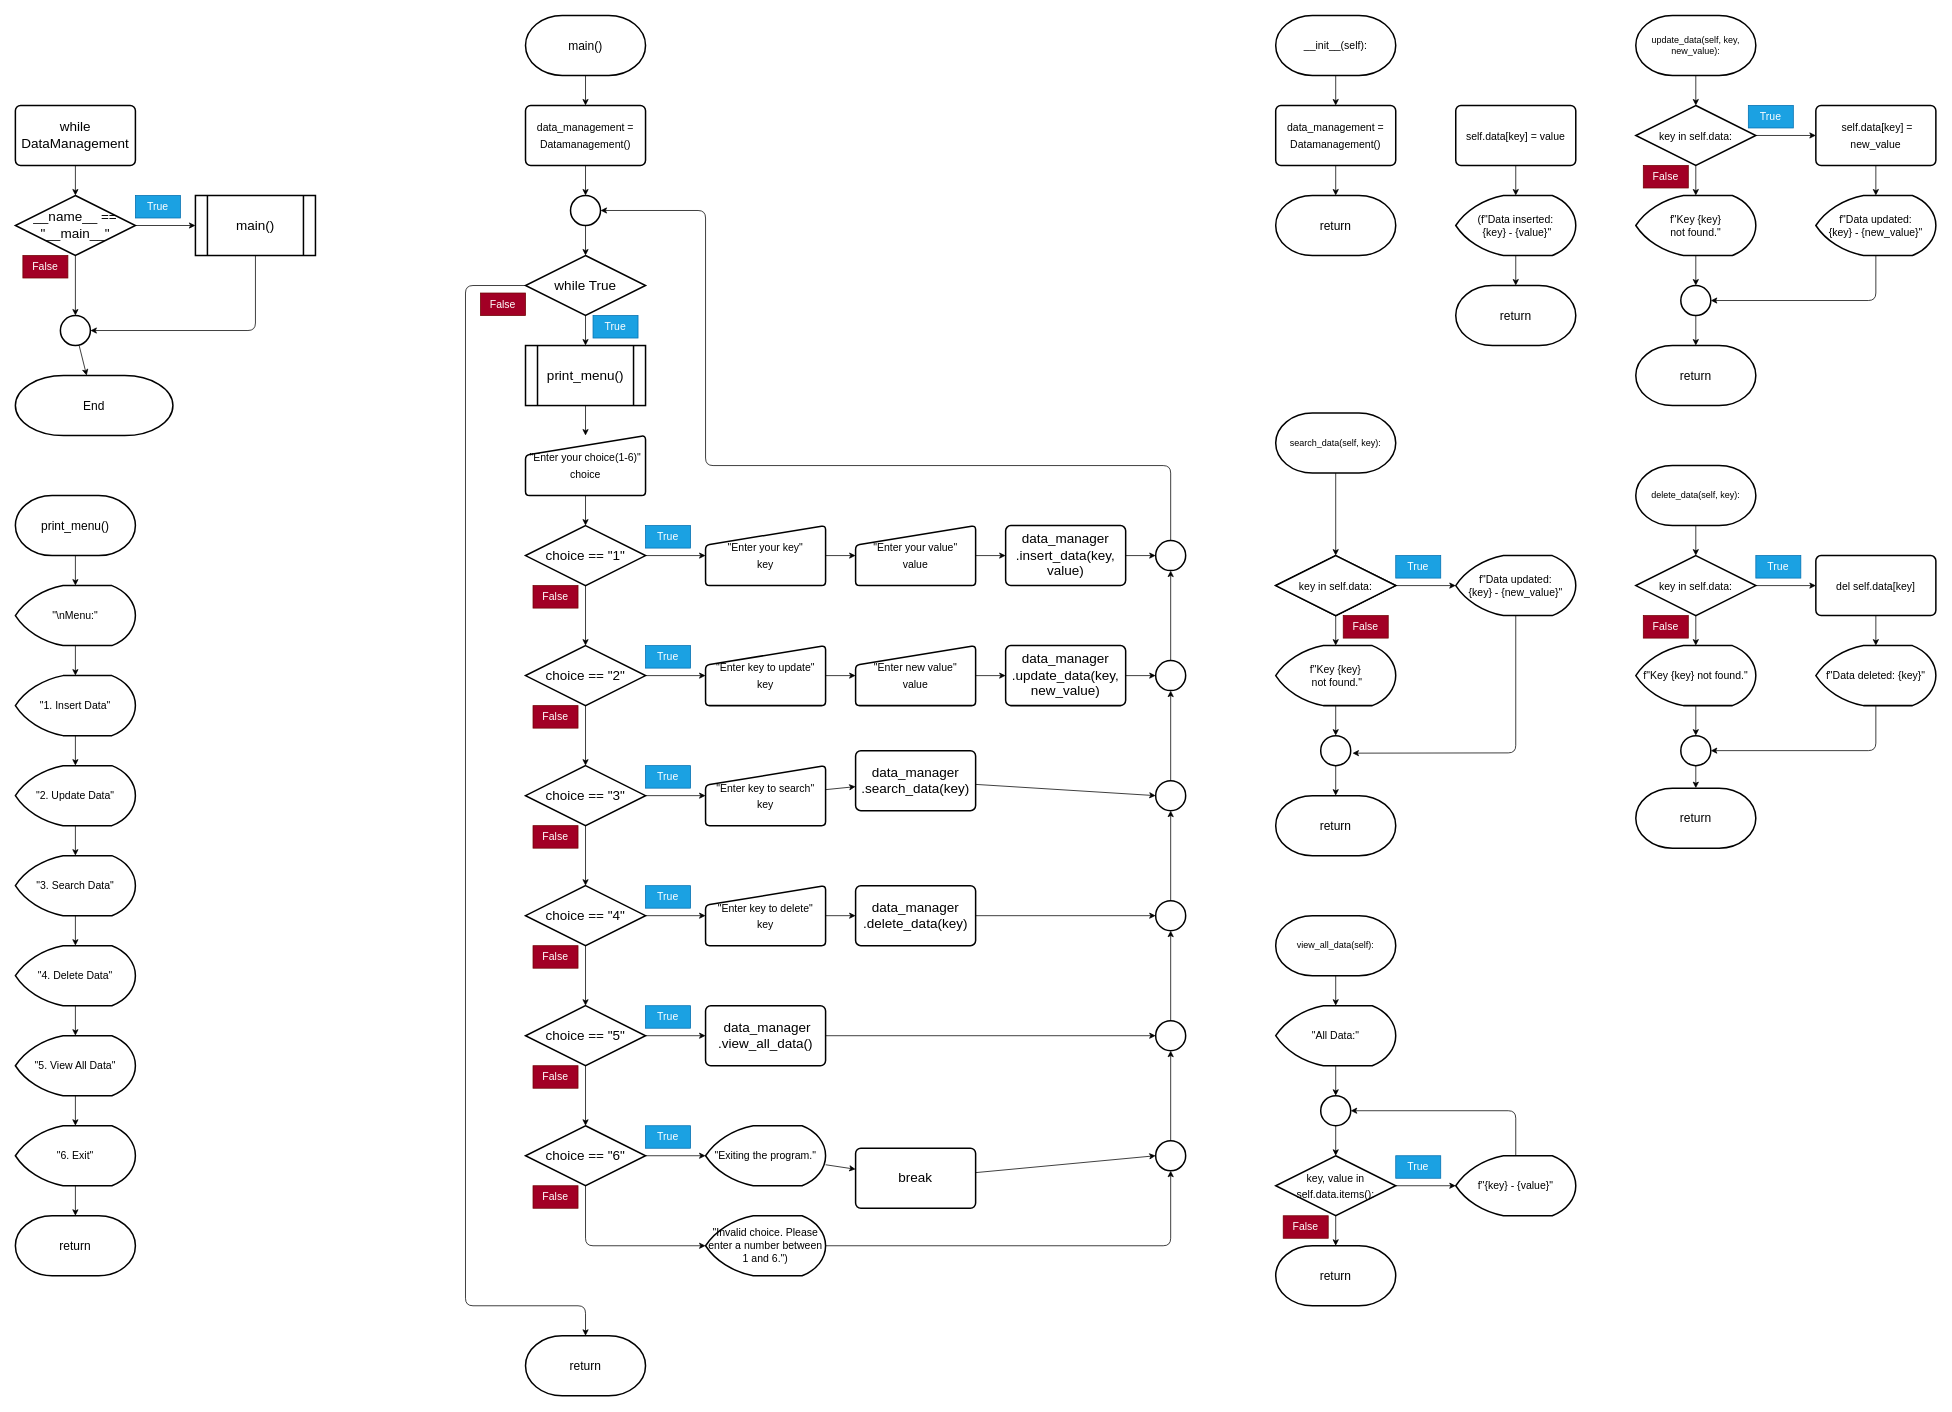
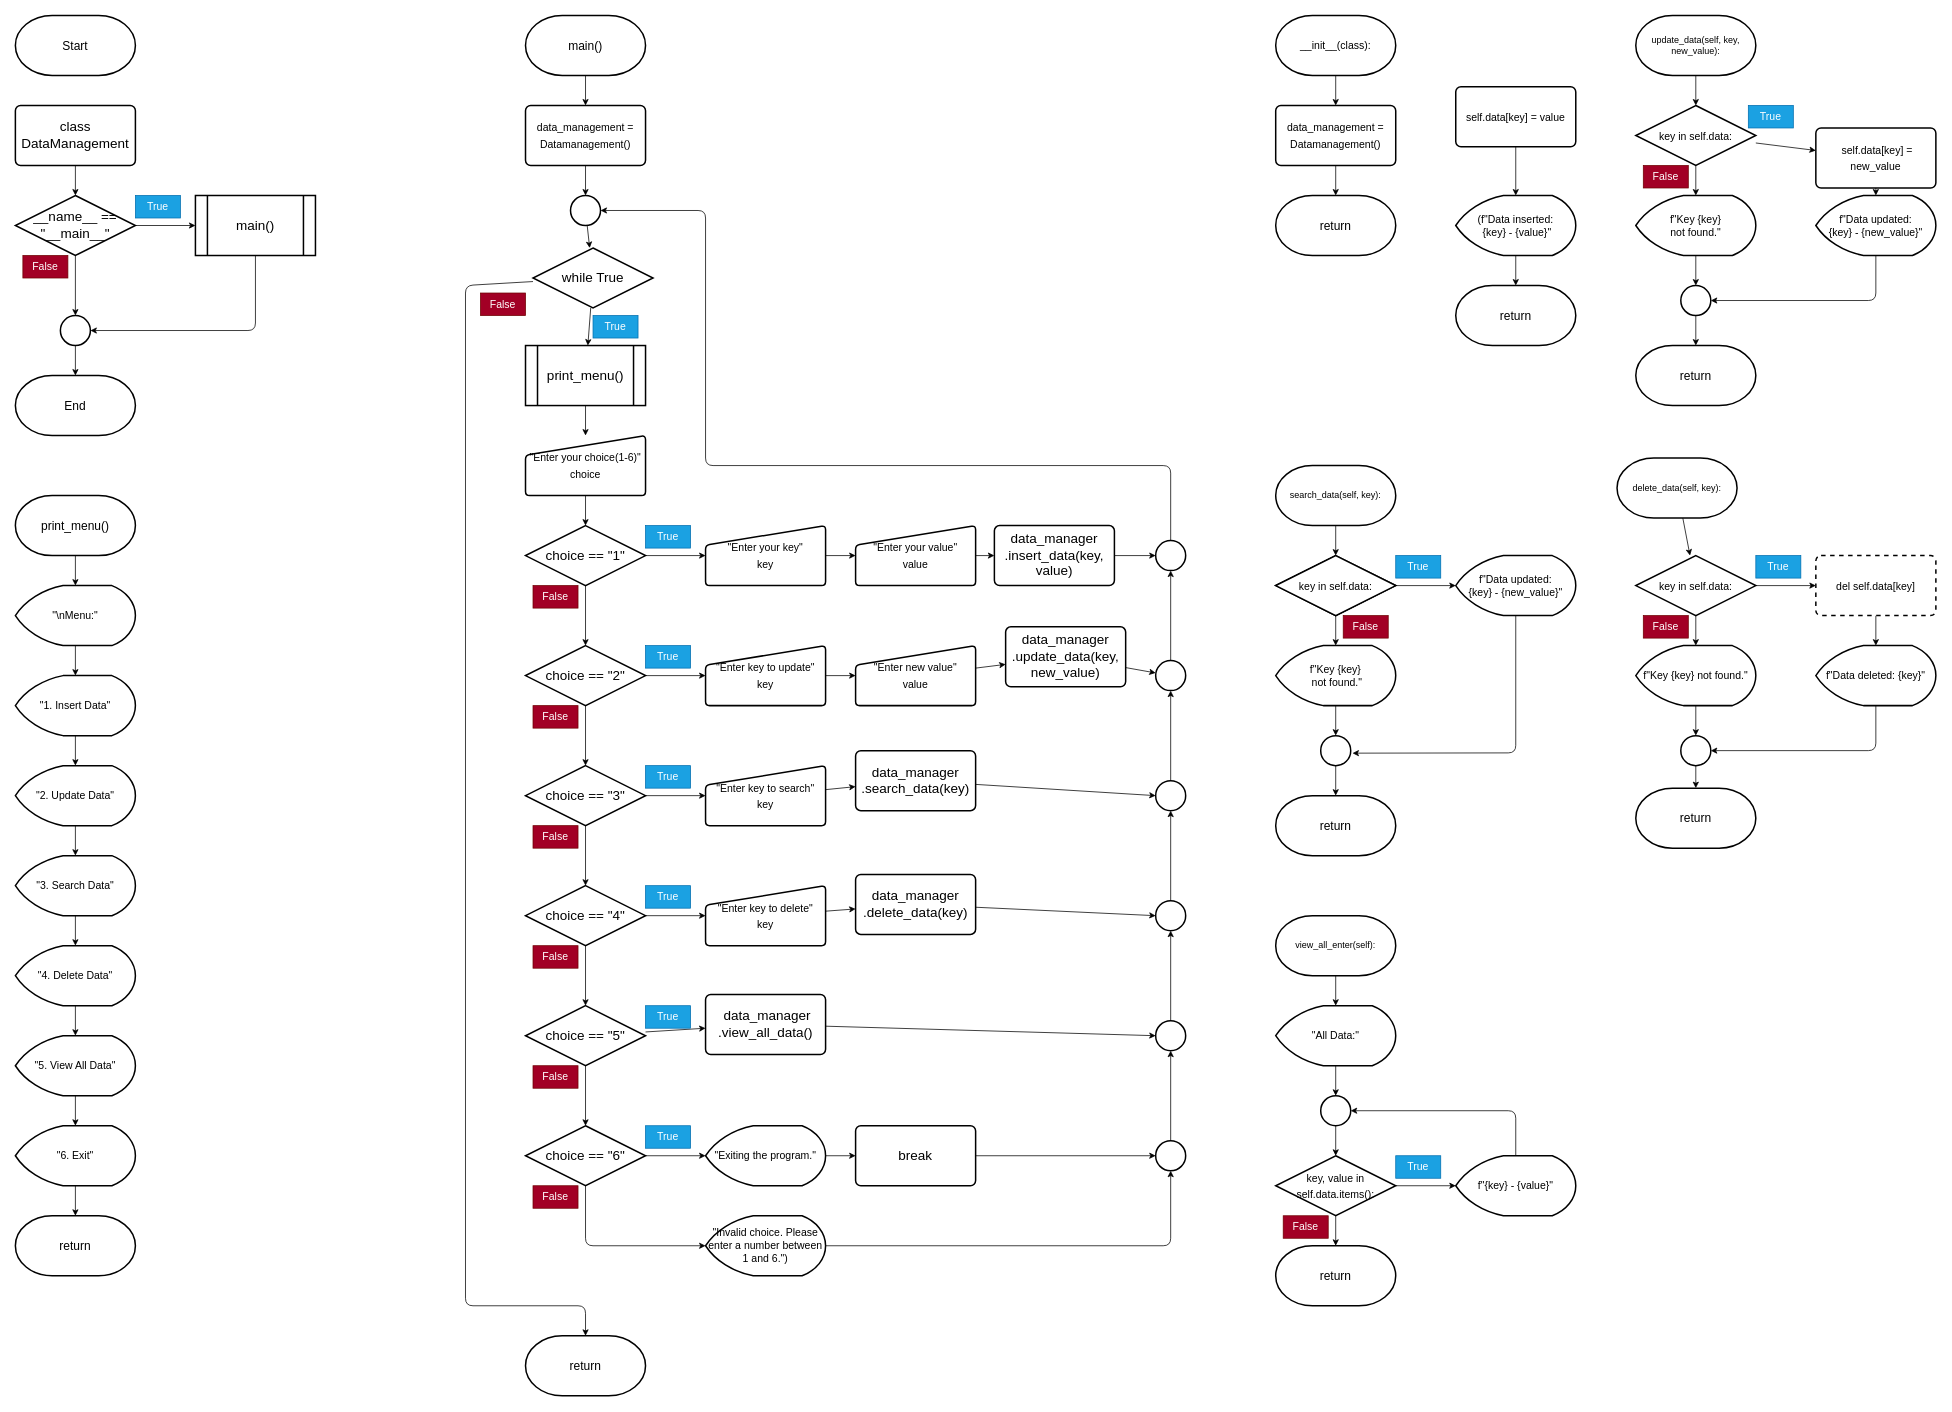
node "Start": added
node "__init__(self):": label "__init__(self):" -> "__init__(class):"
node "while DataManagement": label "while DataManagement" -> "class DataManagement"
node "self.data[key] = value": moved (1515, 135) -> (1515, 117)
node "self.data[key] = new_value": moved (1875, 135) -> (1875, 158)
node "while True": moved (585, 285) -> (593, 278)
node "End": size 158x60 -> 120x60
node "search_data(self, key):": moved (1335, 443) -> (1335, 495)
node "delete_data(self, key):": moved (1695, 495) -> (1677, 488)
node "data_manager .insert_data(key, value)": moved (1065, 555) -> (1054, 555)
node "del self.data[key]": style solid -> dashed
node "data_manager .update_data(key, new_value)": moved (1065, 675) -> (1065, 657)
node "data_manager .delete_data(key)": moved (915, 915) -> (915, 904)
node "view_all_data(self):": label "view_all_data(self):" -> "view_all_enter(self):"
node "data_manager .view_all_data()": moved (765, 1035) -> (765, 1024)
node "break": moved (915, 1178) -> (915, 1155)
